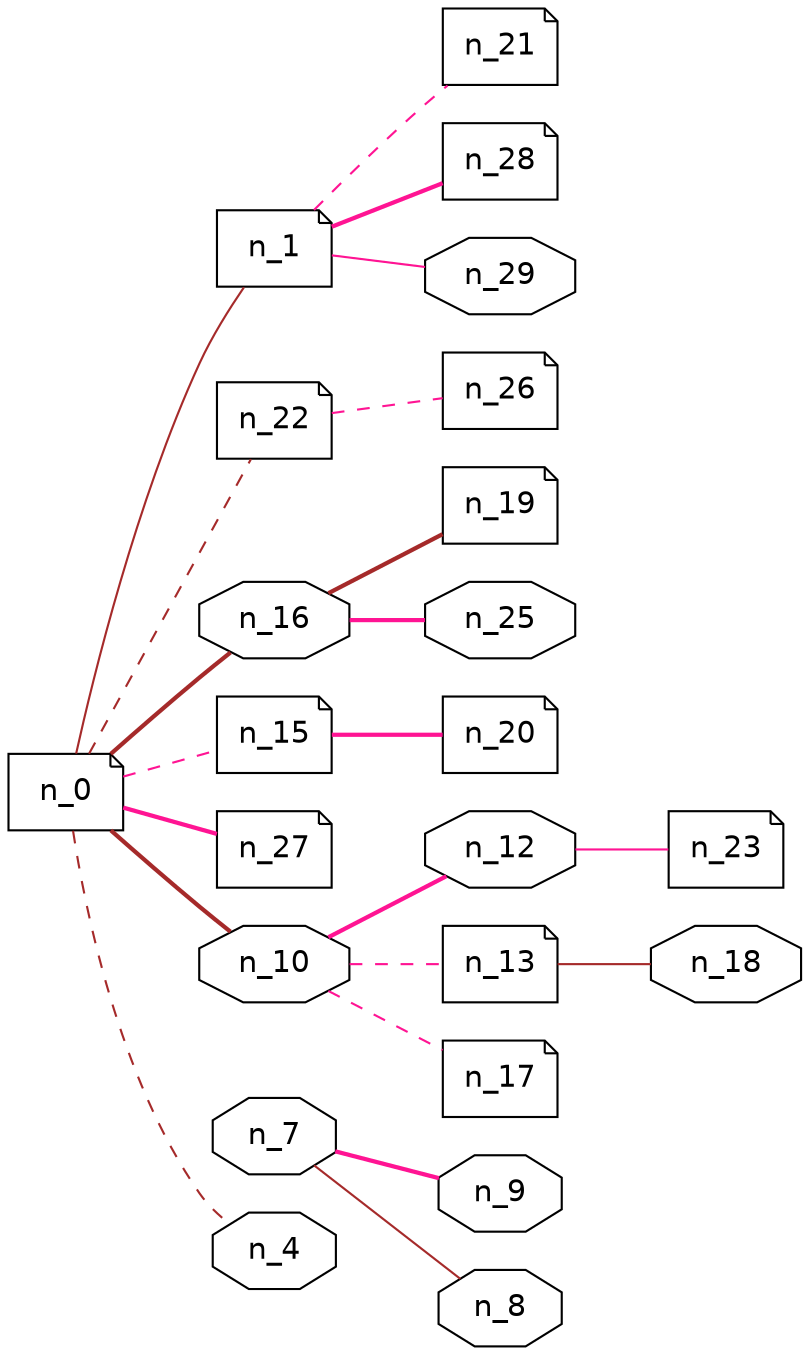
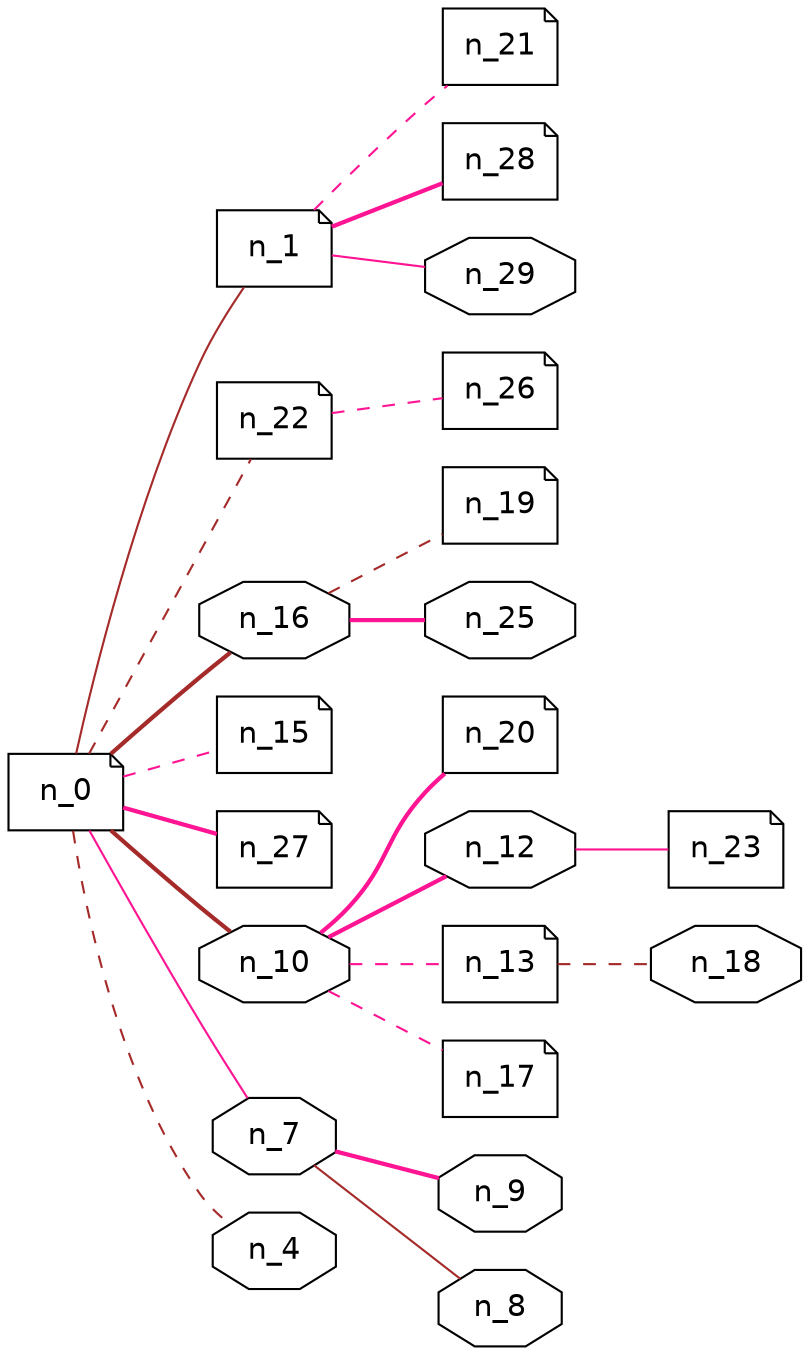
edge "n_19" -- "n_16": style bold -> dashed
edge "n_15" -- "n_20": now "n_10" -- "n_20"
edge "n_13" -- "n_18": style solid -> dashed
edge "n_0" -- "n_7": added
